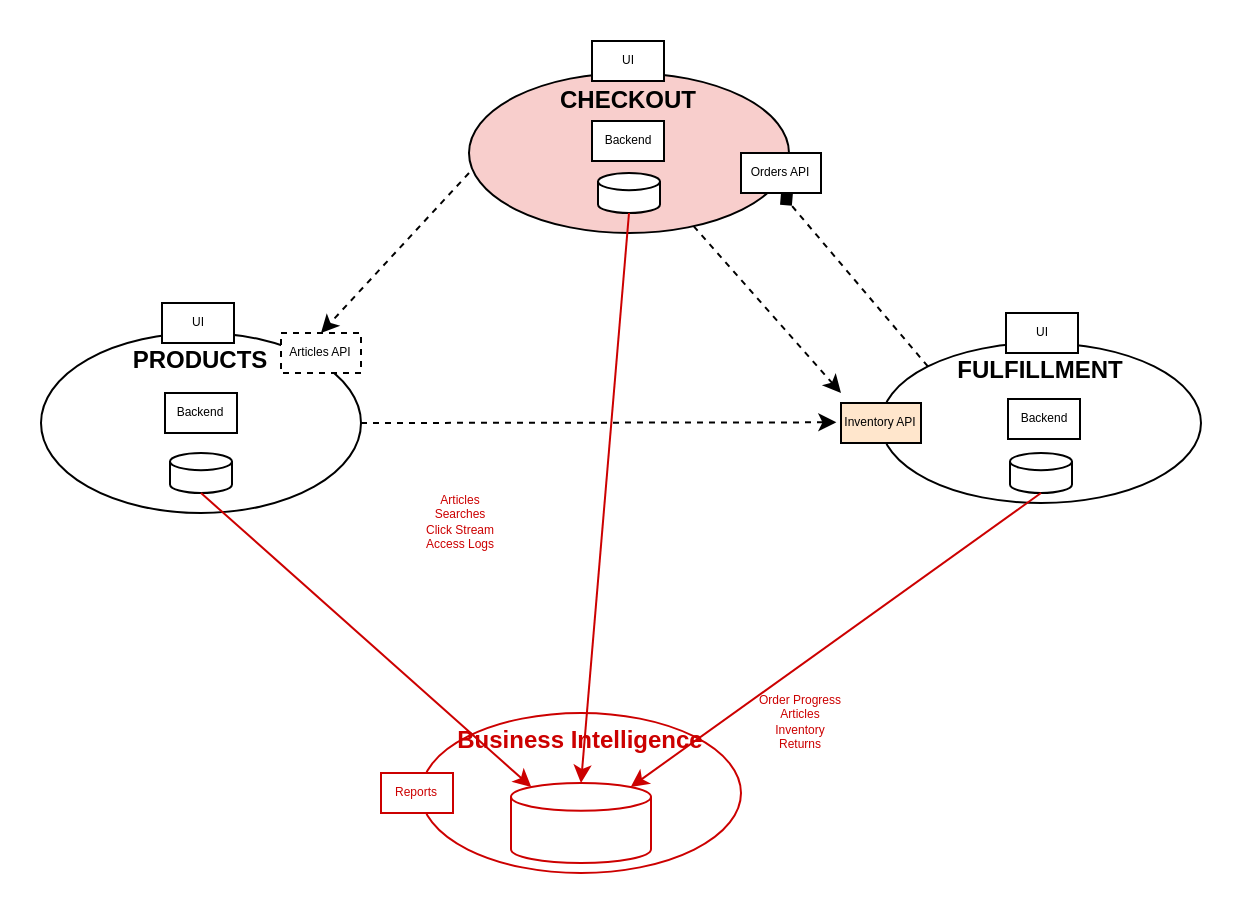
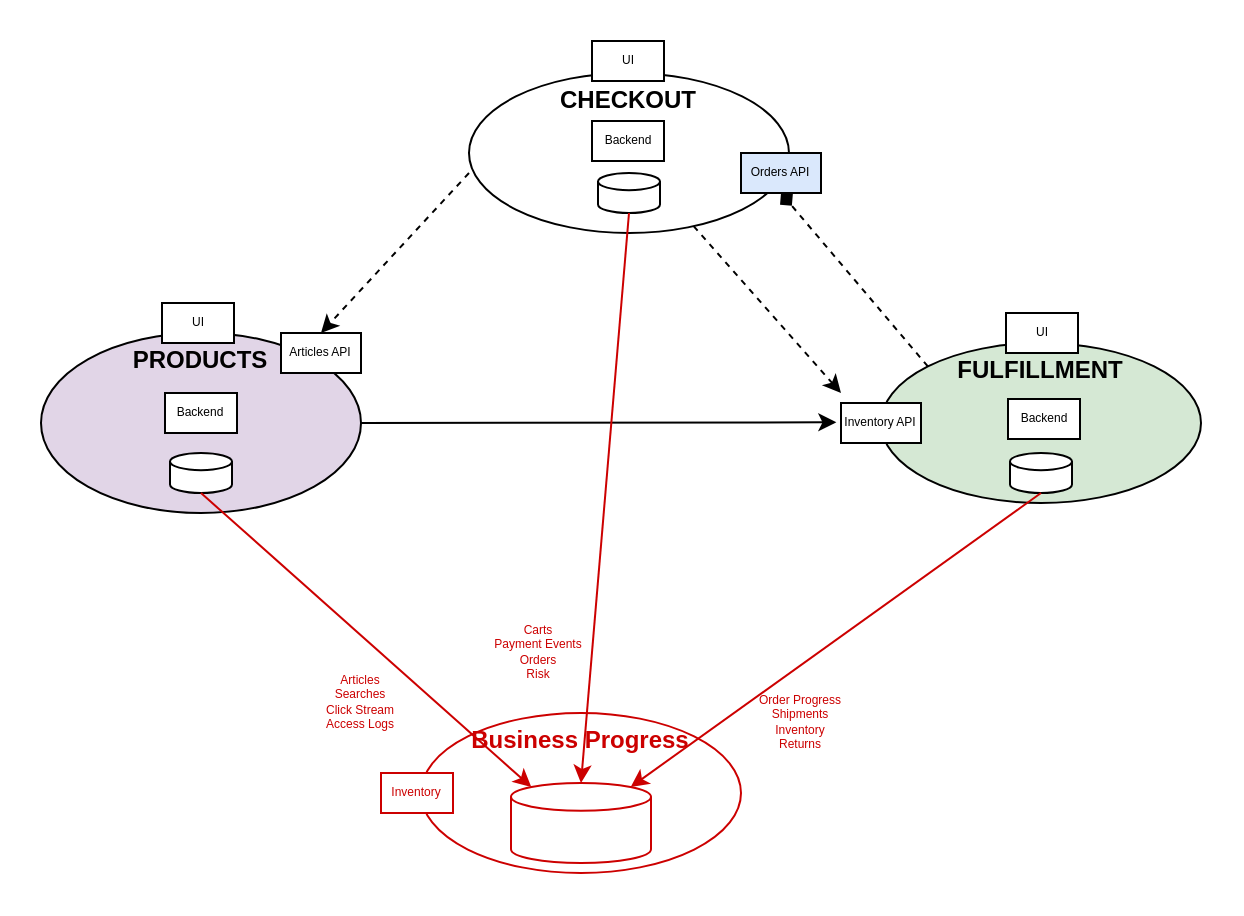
node "CHECKOUT": fillcolor #f8cecc -> #ffffff
node "Orders API": fillcolor #ffffff -> #dae8fc
node "Articles API": style dashed -> solid
node "PRODUCTS": fillcolor #ffffff -> #e1d5e7
node "FULFILLMENT": fillcolor #ffffff -> #d5e8d4
edge "PRODUCTS" -> "Inventory API": style dashed -> solid
node "Inventory API": fillcolor #ffe6cc -> #ffffff
node "Articles Searches Click Stream Access Logs": moved (461, 523) -> (361, 703)
node "Carts Payment Events Orders Risk": added
node "Order Progress Articles Inventory Returns": label "Order Progress Articles Inventory Returns" -> "Order Progress Shipments Inventory Returns"
node "Business Intelligence": label "Business Intelligence" -> "Business Progress"
node "Reports": label "Reports" -> "Inventory"
